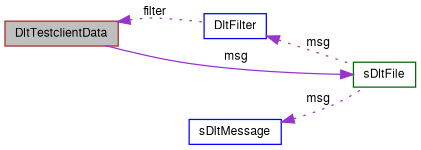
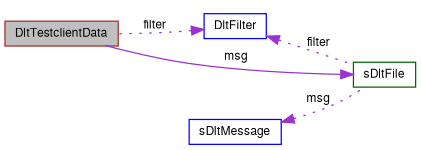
edge "DltFilter" -> "DltTestclientData": reversed
edge "sDltFile" -> "DltFilter": label " msg" -> " filter"
